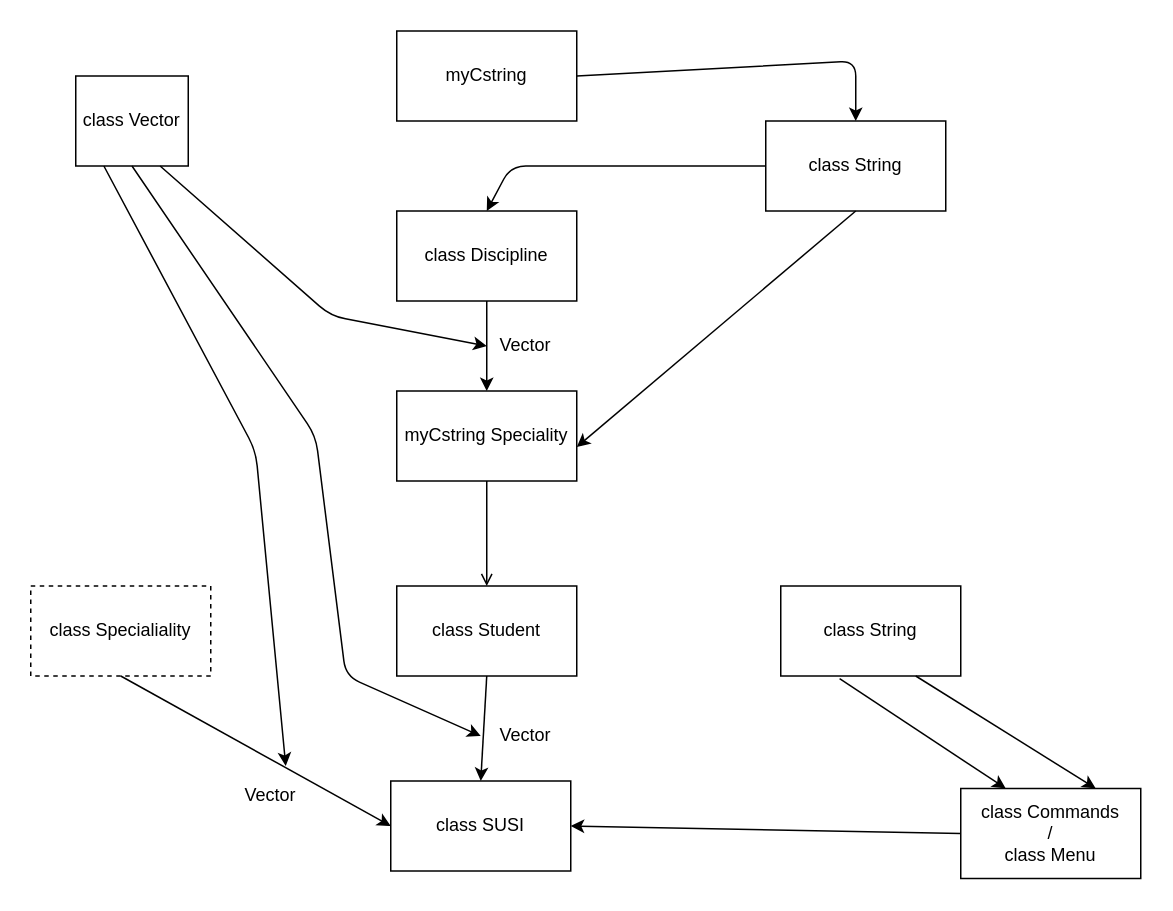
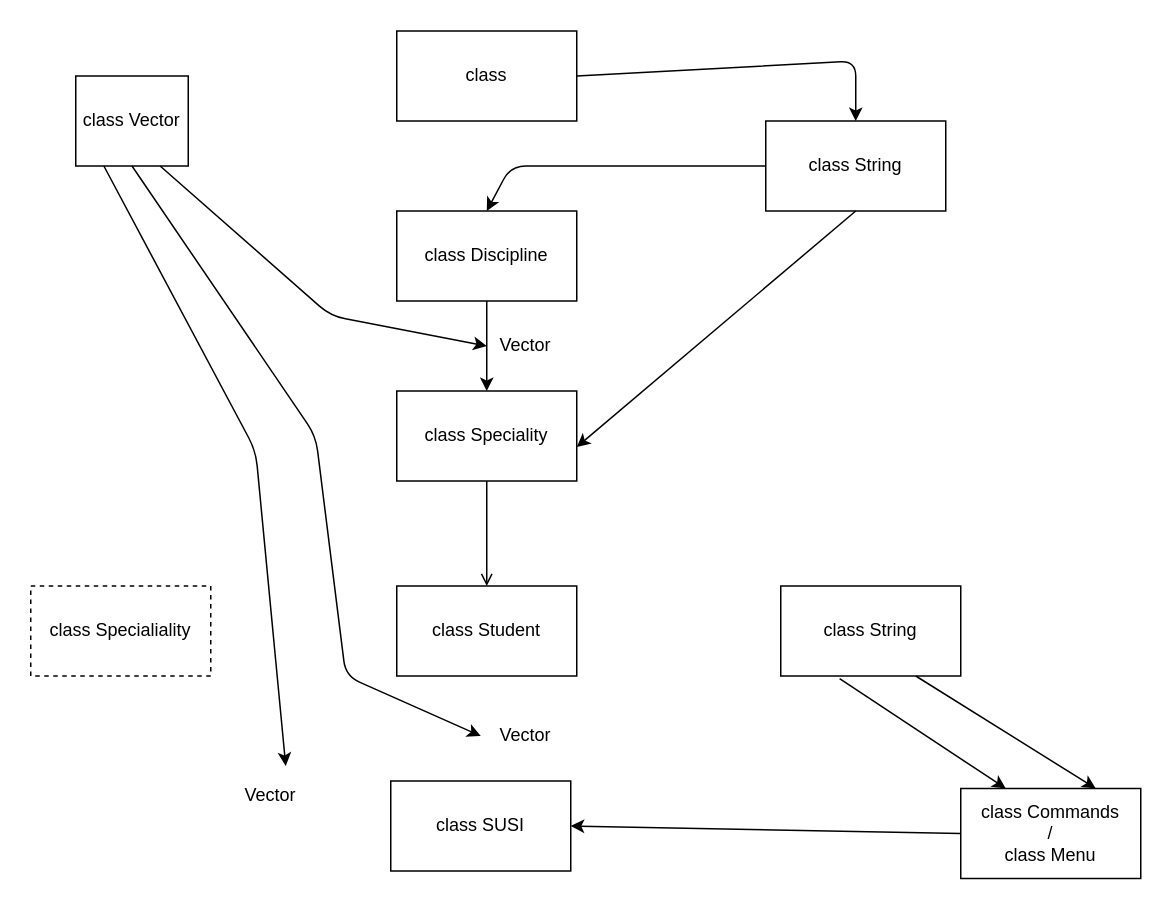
node "myCstring": label "myCstring" -> "class"
node "myCstring Speciality": label "myCstring Speciality" -> "class Speciality"
edge "class Student" -> "class SUSI": removed
edge "class Specialiality" -> "class SUSI": removed
